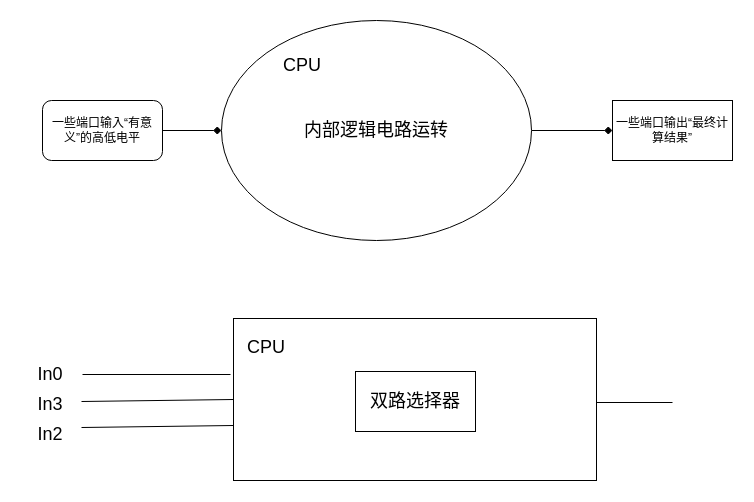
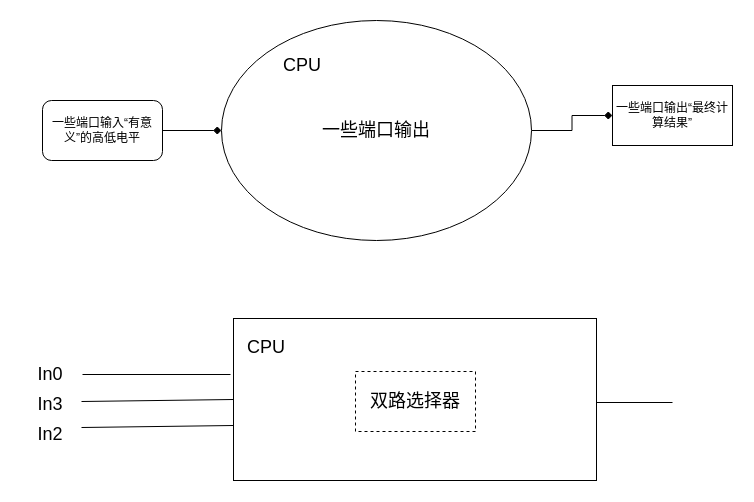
node "内部逻辑电路运转": label "内部逻辑电路运转" -> "一些端口输出"
node "一些端口输出“最终计算结果”": moved (673, 131) -> (673, 116)
node "双路选择器": style solid -> dashed
